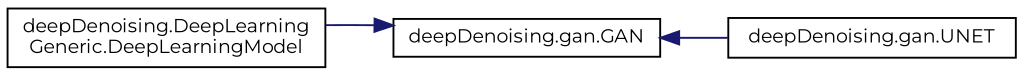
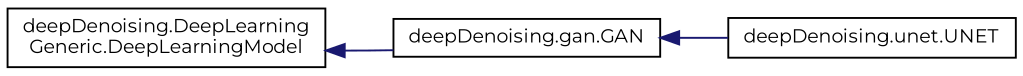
edge "deepDenoising.DeepLearning Generic.DeepLearningModel" -> "deepDenoising.gan.GAN": reversed
node "deepDenoising.gan.UNET": label "deepDenoising.gan.UNET" -> "deepDenoising.unet.UNET"
